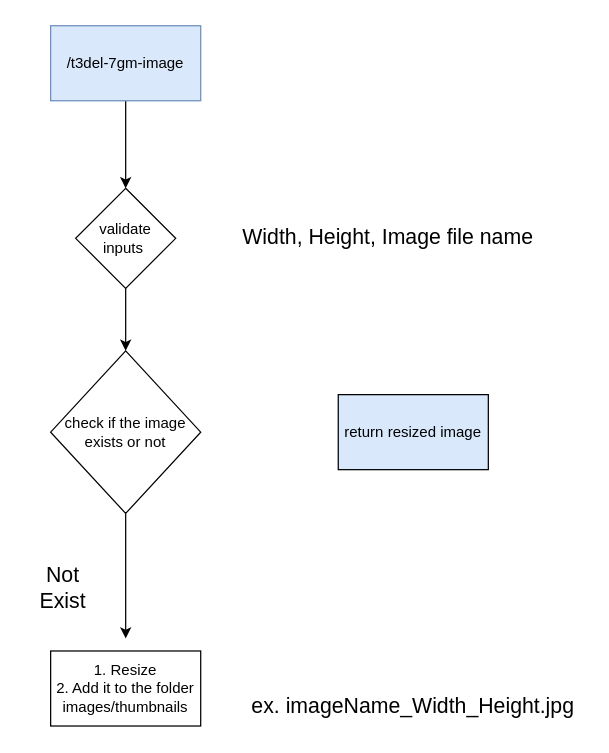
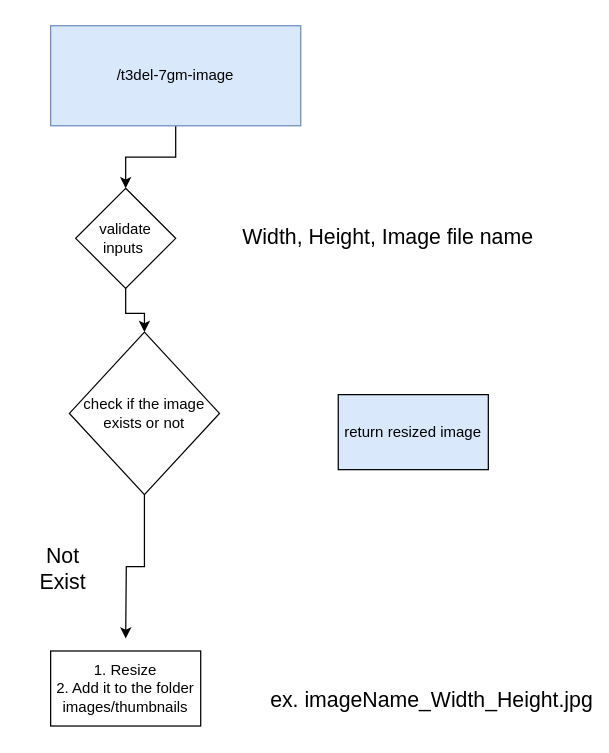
node "/t3del-7gm-image": size 150x75 -> 250x100
node "check if the image exists or not": moved (126, 432) -> (144, 413)
node "Not Exist": moved (63, 588) -> (63, 569)
node "ex. imageName_Width_Height.jpg": moved (413, 707) -> (432, 701)
